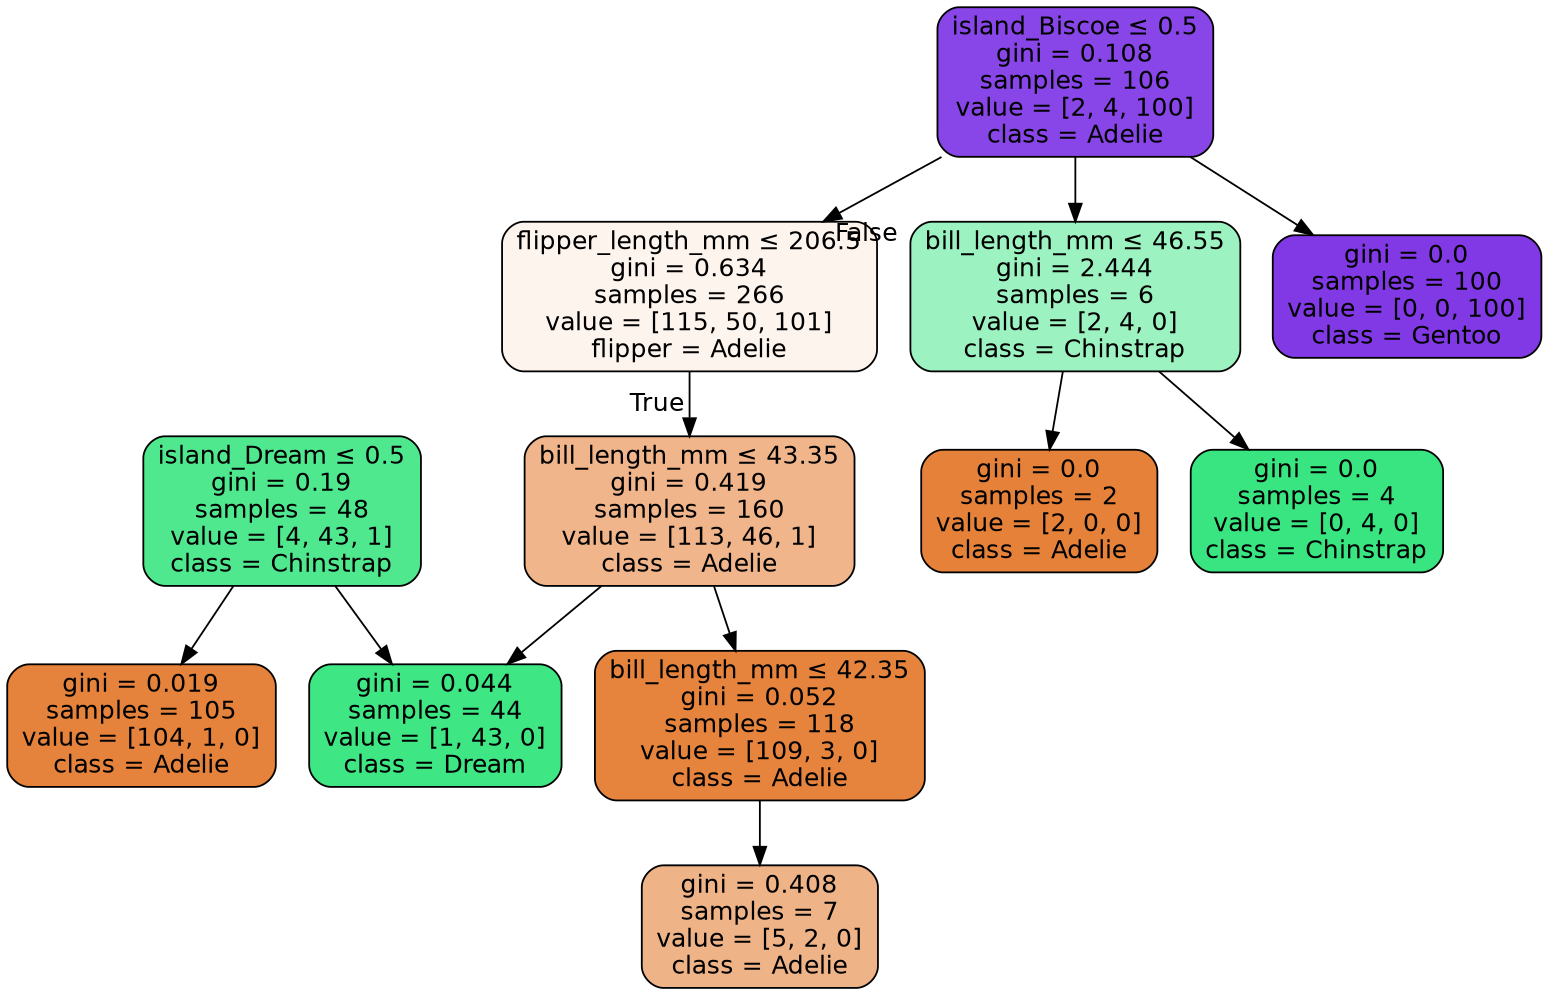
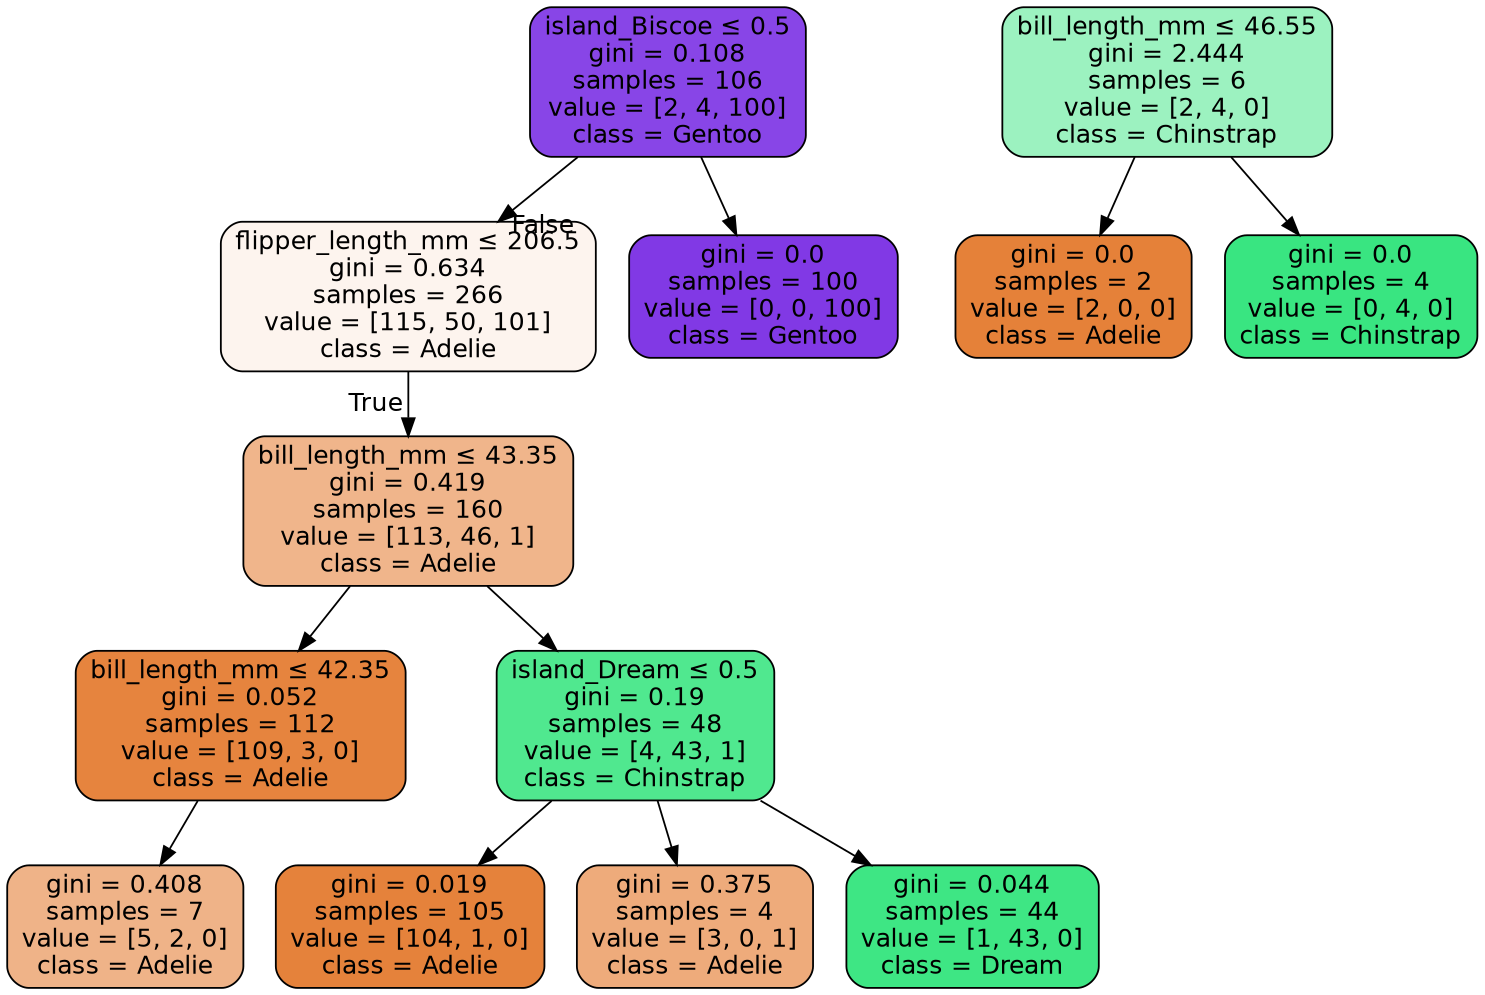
node "island_Biscoe ≤ 0.5": text "class = Adelie" -> "class = Gentoo"
edge "island_Biscoe ≤ 0.5" -> "bill_length_mm ≤ 46.55": removed
node "flipper_length_mm ≤ 206.5": text "flipper = Adelie" -> "class = Adelie"
edge "bill_length_mm ≤ 43.35" -> "gini = 0.044": now "bill_length_mm ≤ 43.35" -> "island_Dream ≤ 0.5"
node "bill_length_mm ≤ 42.35": text "samples = 118" -> "samples = 112"
node "gini = 0.375": added
